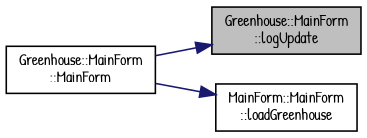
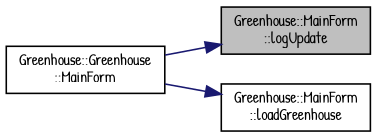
node "Greenhouse::MainForm ::MainForm": label "Greenhouse::MainForm ::MainForm" -> "Greenhouse::Greenhouse ::MainForm"
node "MainForm::MainForm ::loadGreenhouse": label "MainForm::MainForm ::loadGreenhouse" -> "Greenhouse::MainForm ::loadGreenhouse"
